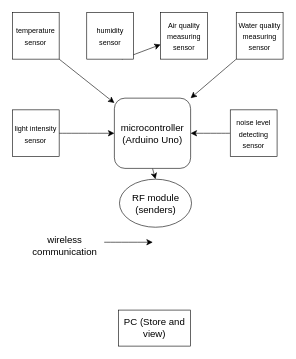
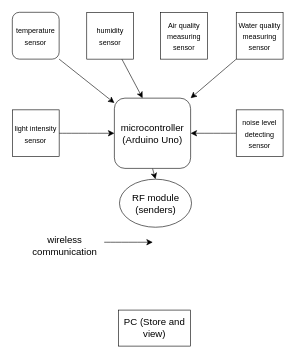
node "temperature sensor": shape rectangle -> rounded rectangle
edge "humidity sensor" -> "Air quality measuring sensor": now "humidity sensor" -> "microcontroller (Arduino Uno)"
node "noise level detecting sensor": moved (254, 133) -> (260, 133)
